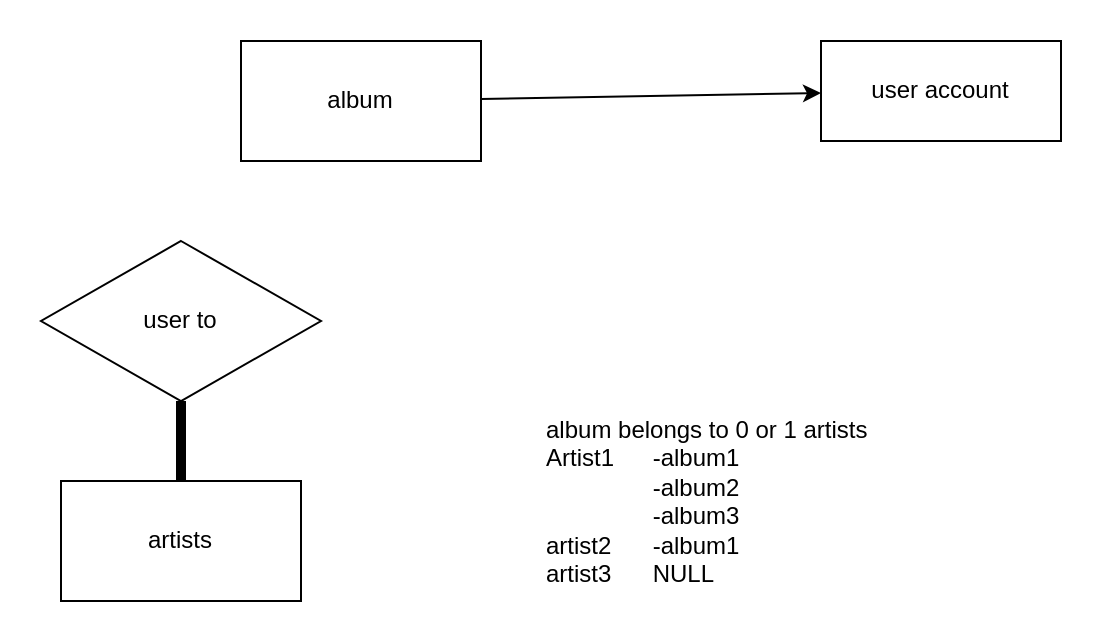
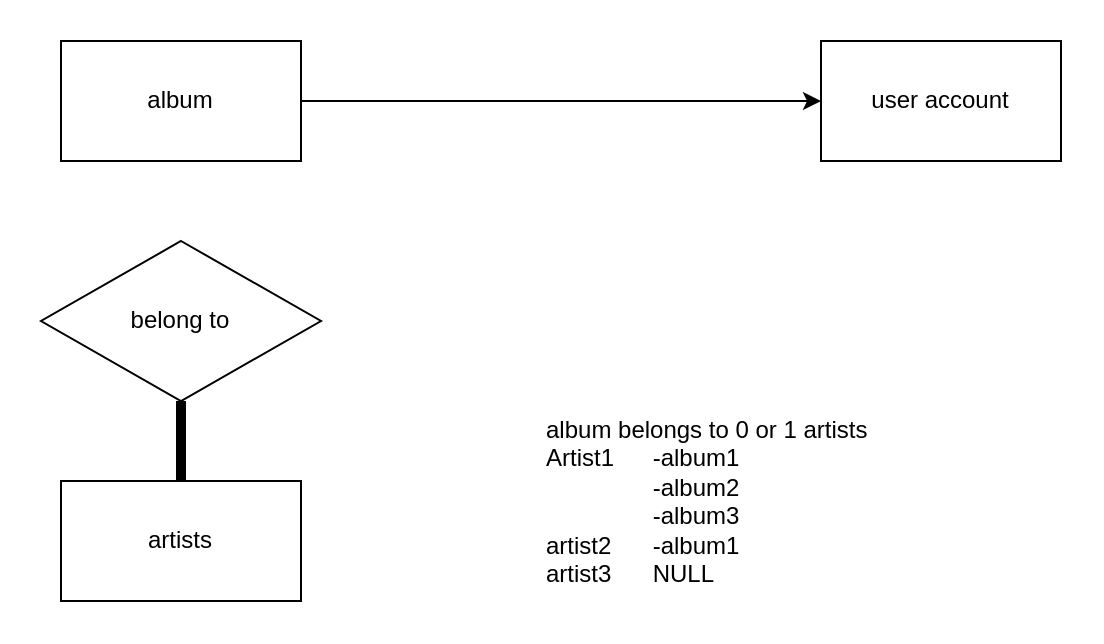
node "user account": size 240x100 -> 240x120
node "album": moved (361, 101) -> (181, 101)
node "user to": label "user to" -> "belong to"
